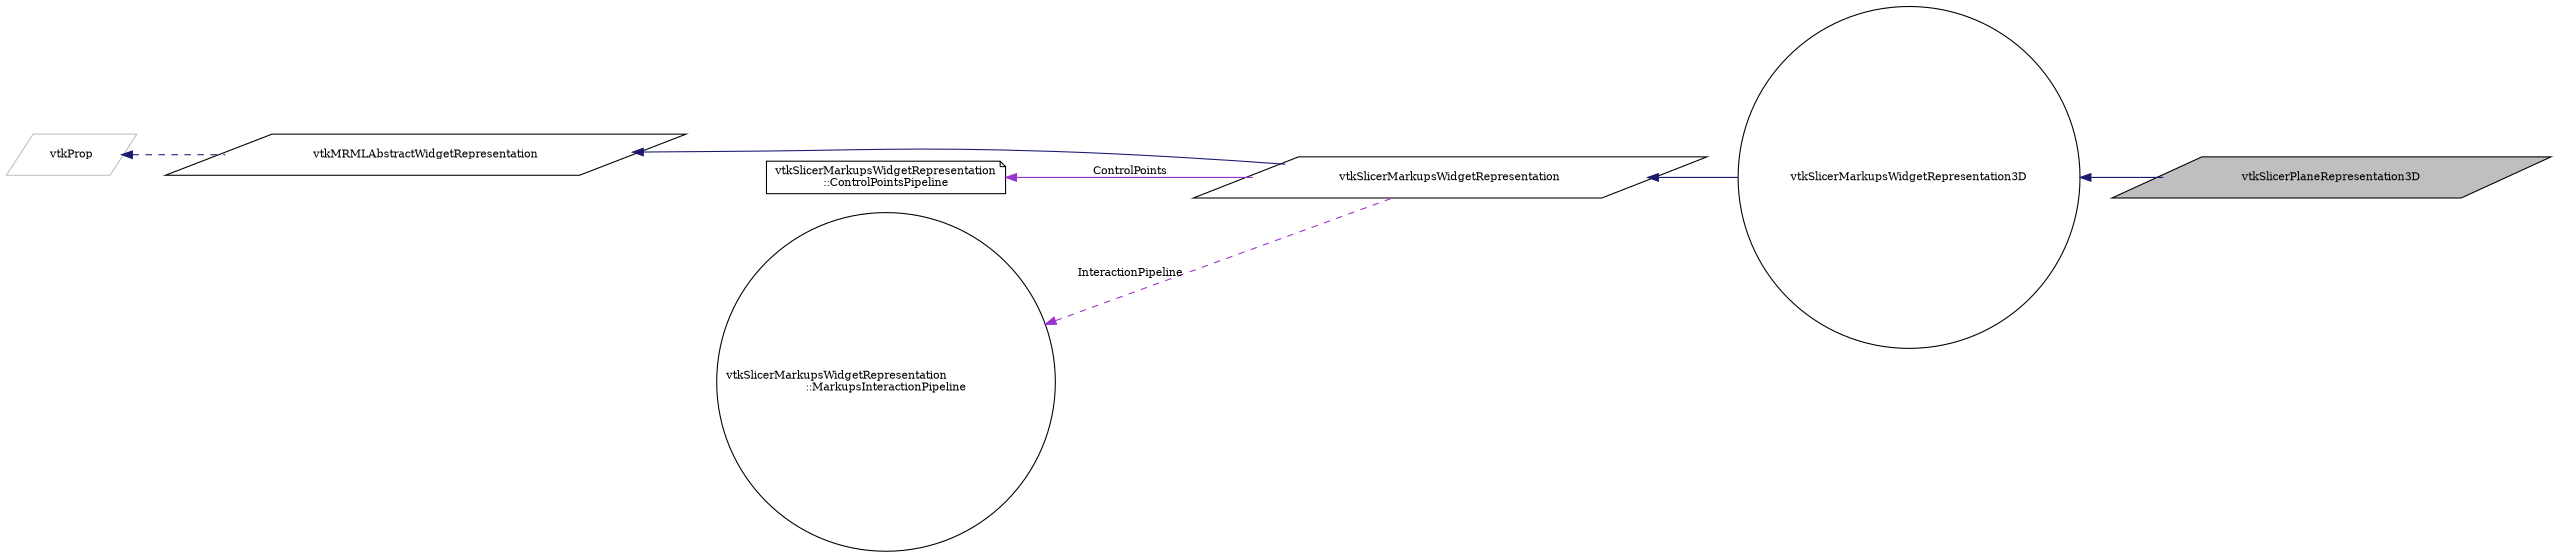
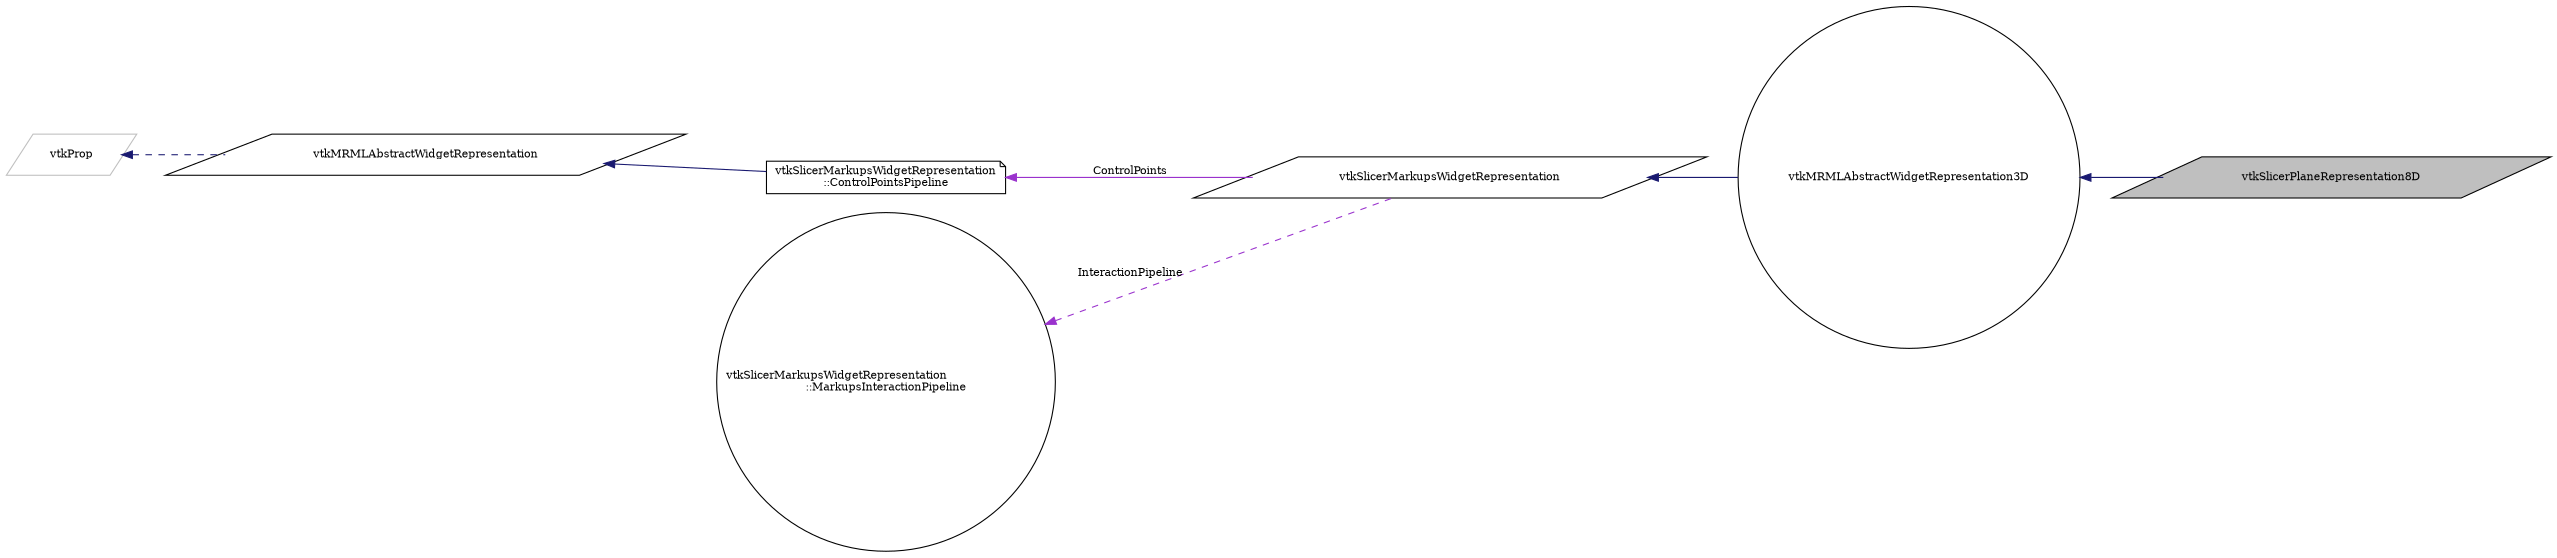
edge "vtkSlicerMarkupsWidgetRepresentation" -> "vtkMRMLAbstractWidgetRepresentation": now "vtkSlicerMarkupsWidgetRepresentation ::ControlPointsPipeline" -> "vtkMRMLAbstractWidgetRepresentation"
node "vtkSlicerMarkupsWidgetRepresentation3D": label "vtkSlicerMarkupsWidgetRepresentation3D" -> "vtkMRMLAbstractWidgetRepresentation3D"
node "vtkSlicerPlaneRepresentation3D": label "vtkSlicerPlaneRepresentation3D" -> "vtkSlicerPlaneRepresentation8D"
